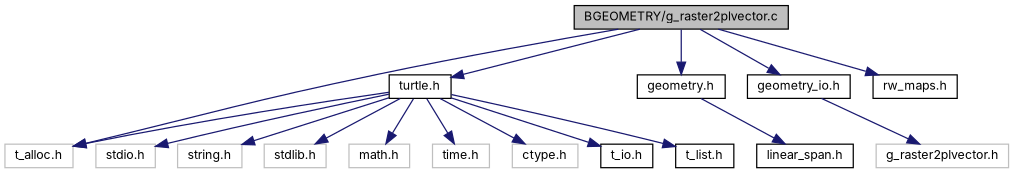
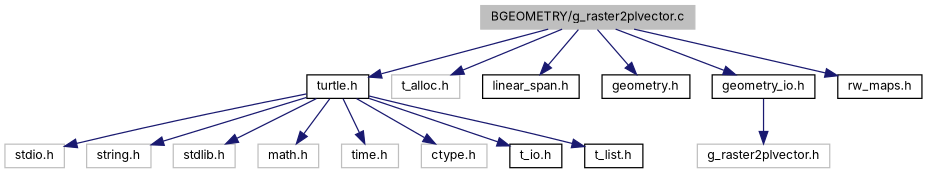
node "BGEOMETRY/g_raster2plvector.c": color black -> grey75
edge "turtle.h" -> "t_alloc.h": removed
edge "geometry.h" -> "linear_span.h": now "BGEOMETRY/g_raster2plvector.c" -> "linear_span.h"
